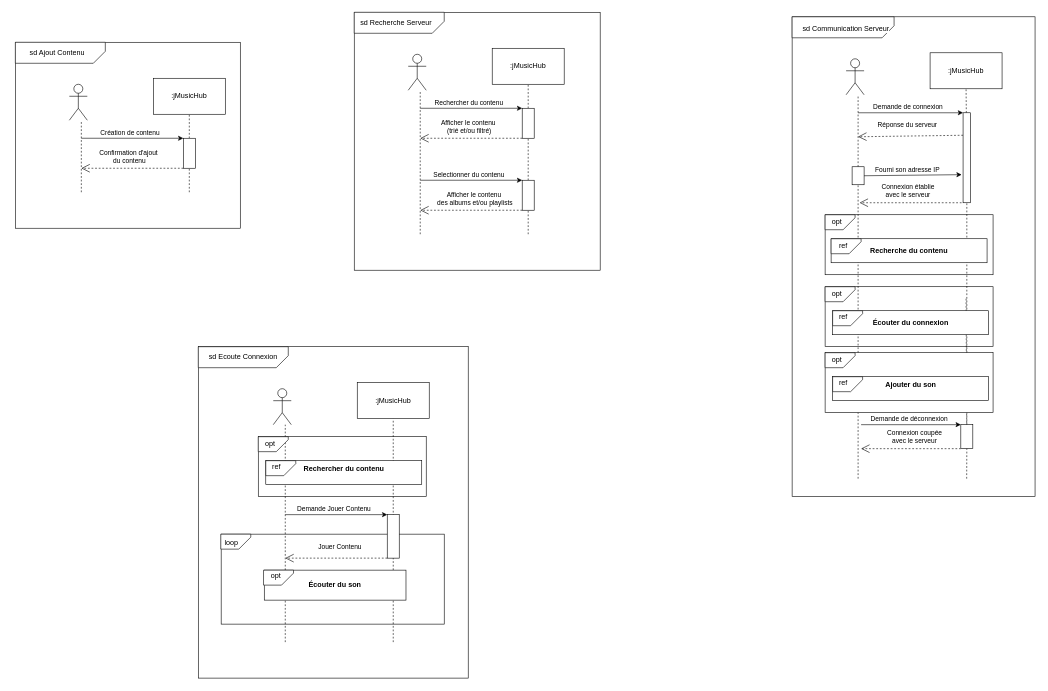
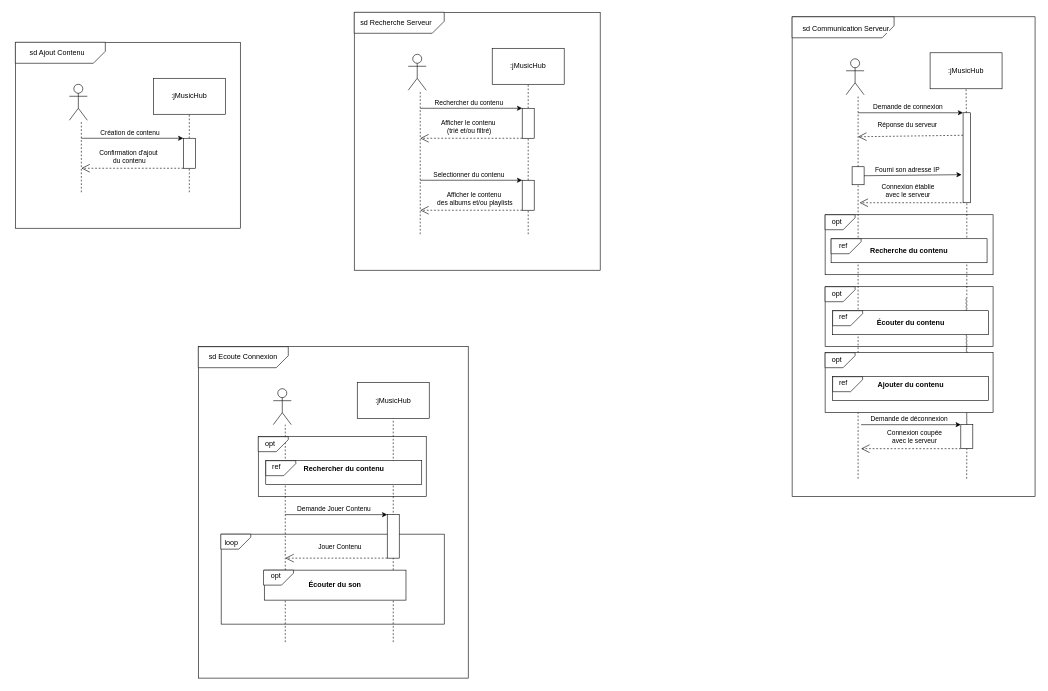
node "Écouter du connexion": label "Écouter du connexion" -> "Écouter du contenu"
node "Ajouter du son": label "Ajouter du son" -> "Ajouter du contenu"
